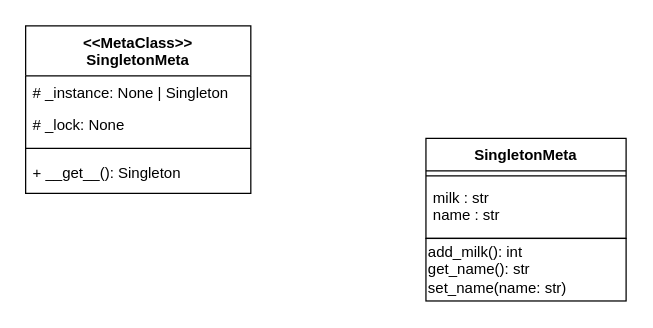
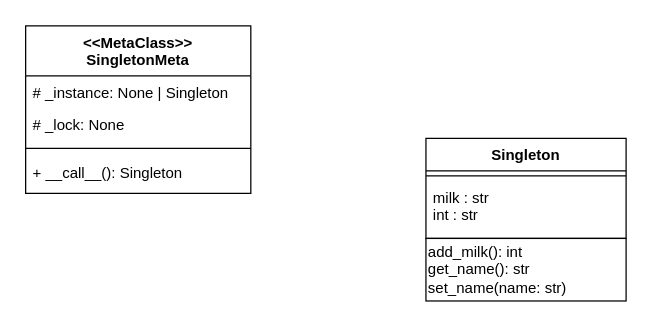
node "SingletonMeta": label "SingletonMeta" -> "Singleton"
node "+ __get__(): Singleton": label "+ __get__(): Singleton" -> "+ __call__(): Singleton"
node "milk : str name : str": label "milk : str name : str" -> "milk : str int : str"
